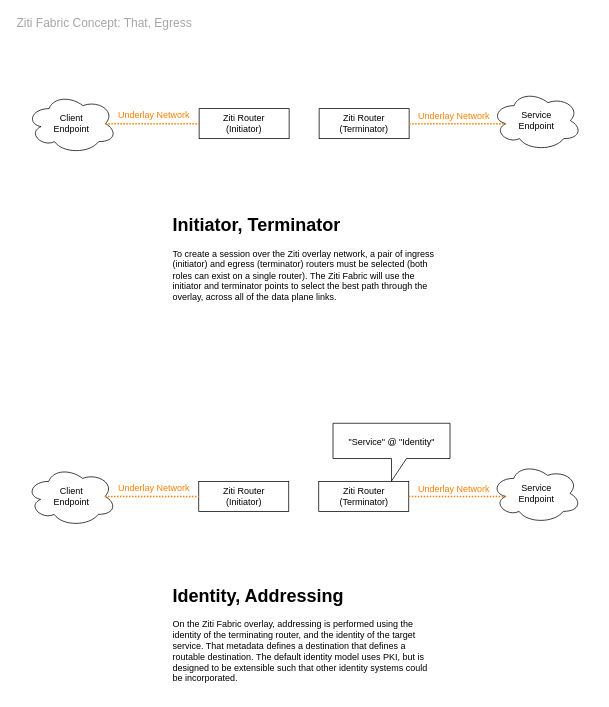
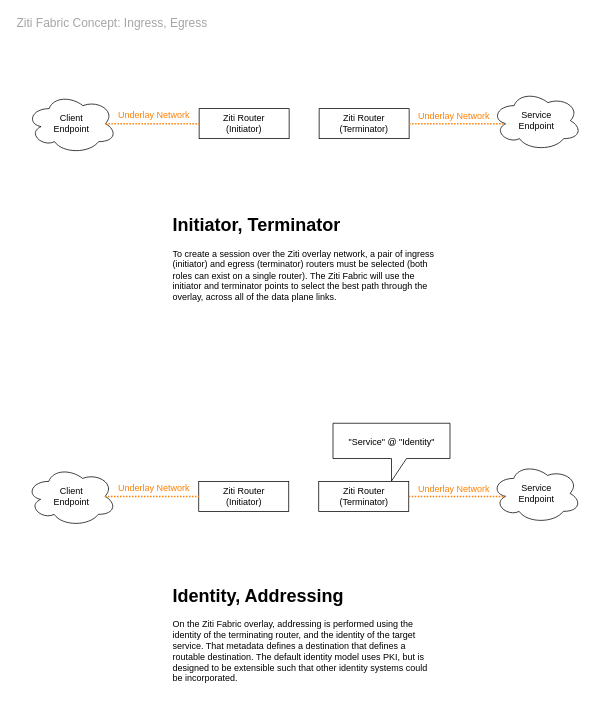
node "Ziti Fabric Concept: That, Egress": label "Ziti Fabric Concept: That, Egress" -> "Ziti Fabric Concept: Ingress, Egress"
